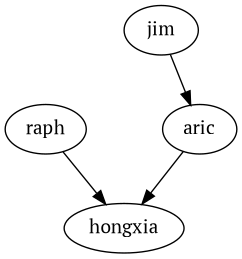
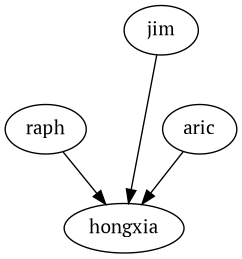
edge "jim" -> "aric": now "jim" -> "hongxia"
